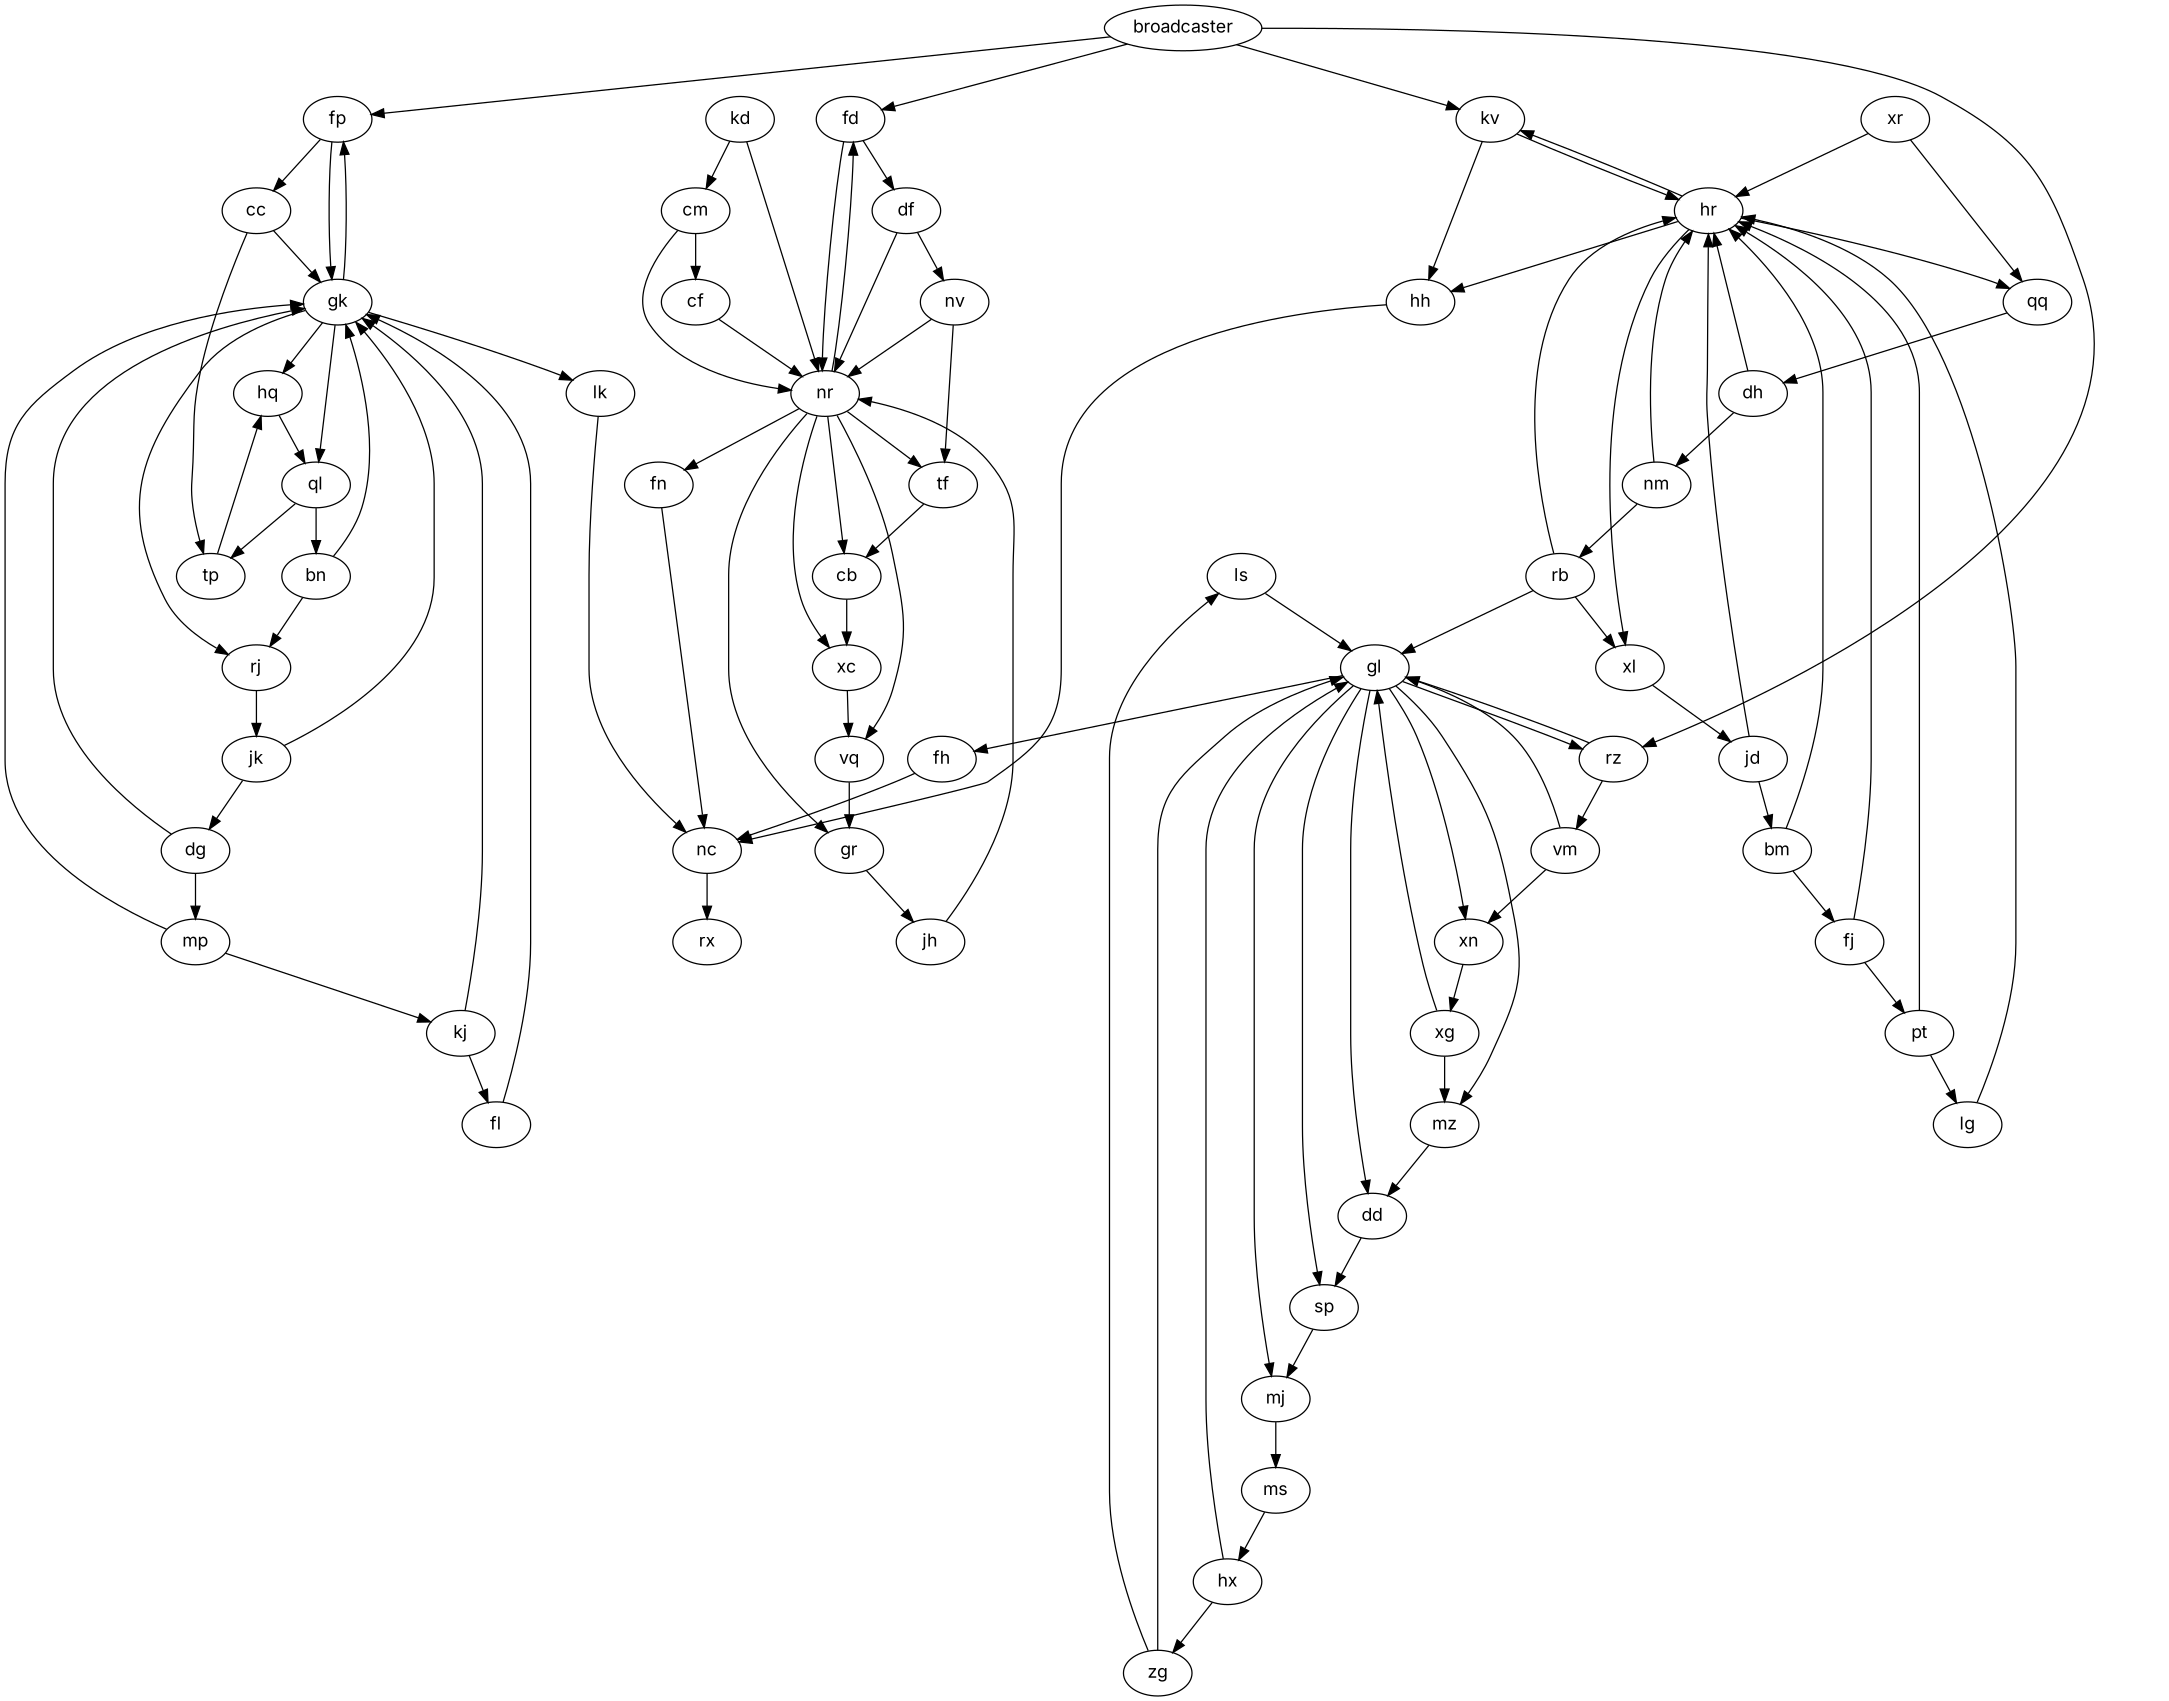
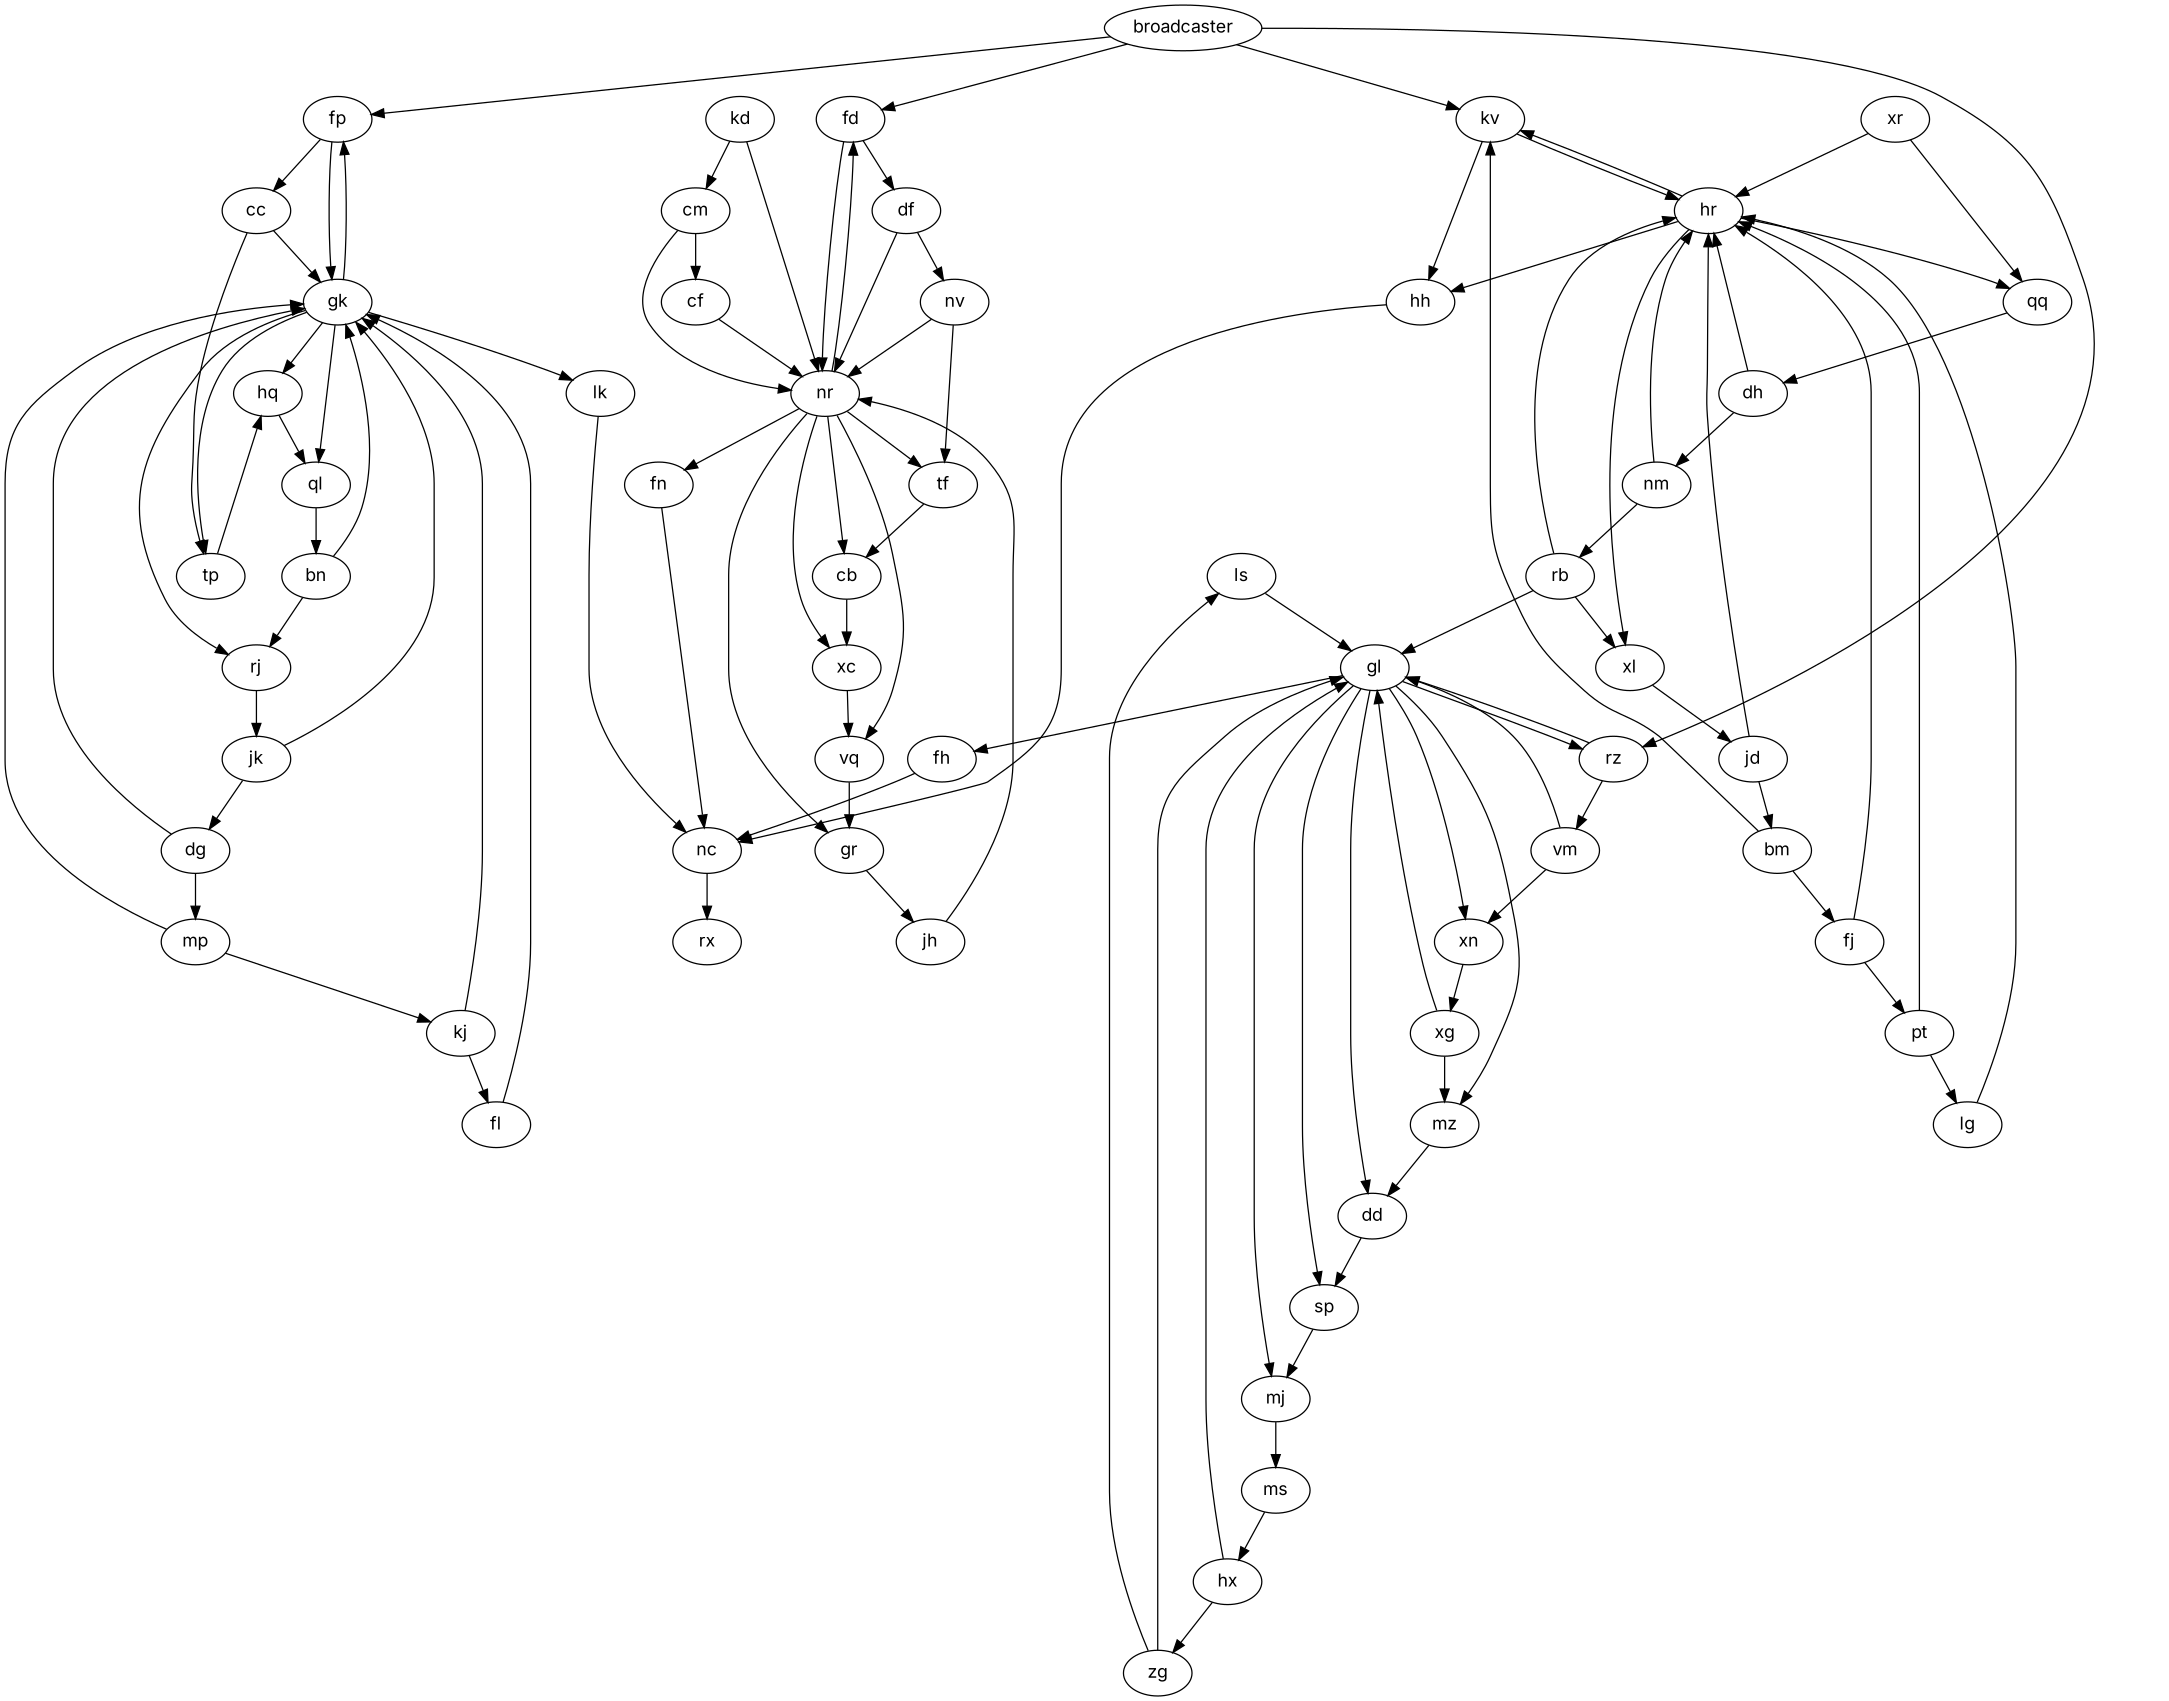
edge "bm" -> "hr": now "bm" -> "kv"
edge "ql" -> "tp": now "gk" -> "tp"
